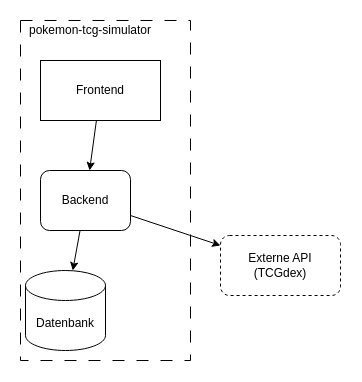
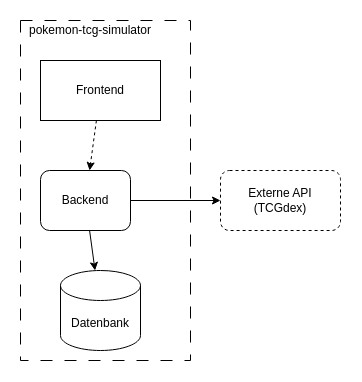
edge "Frontend" -> "Backend": style solid -> dashed
node "Externe API (TCGdex)": moved (281, 266) -> (281, 201)
node "Datenbank": moved (66, 311) -> (101, 311)
